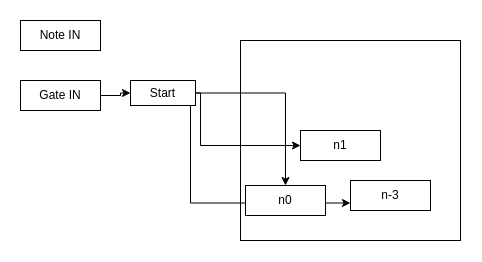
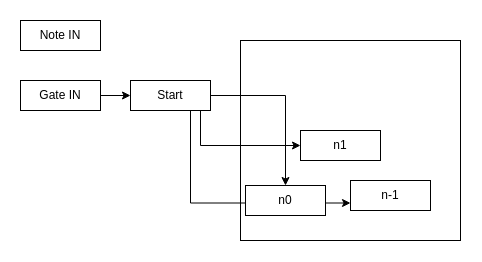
node "Start": size 65x25 -> 80x30
node "n-3": label "n-3" -> "n-1"
